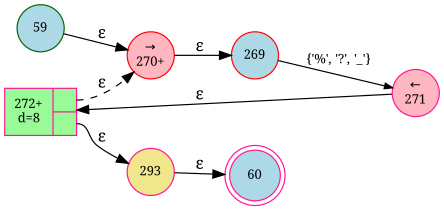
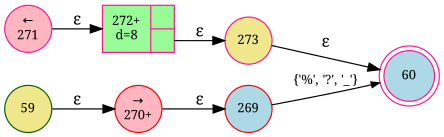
node "59": fillcolor lightblue -> khaki
edge "269" -> "← 271": now "269" -> "60"
edge "272+" -> "→ 270+": removed, label "ε"
node "293": label "293" -> "273"
